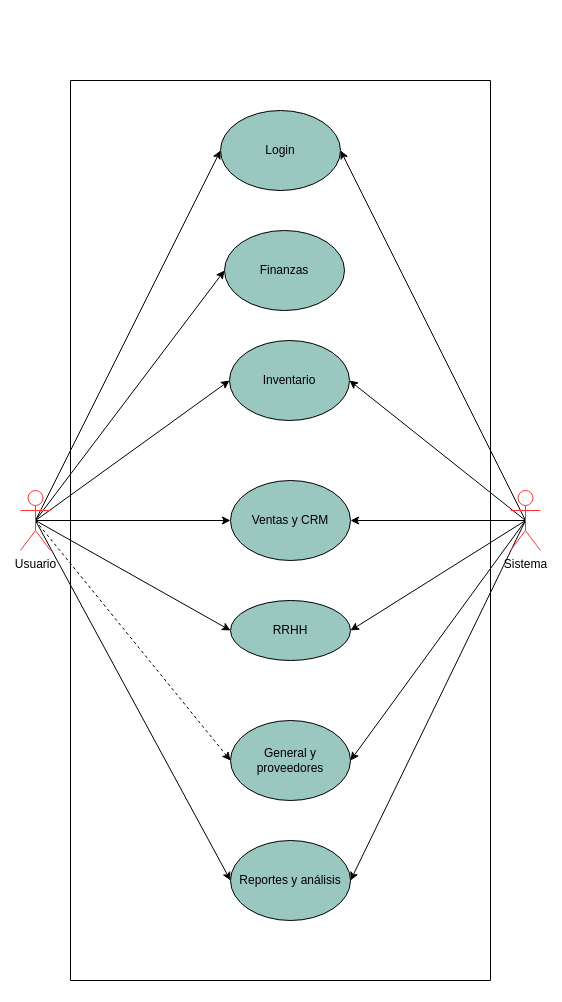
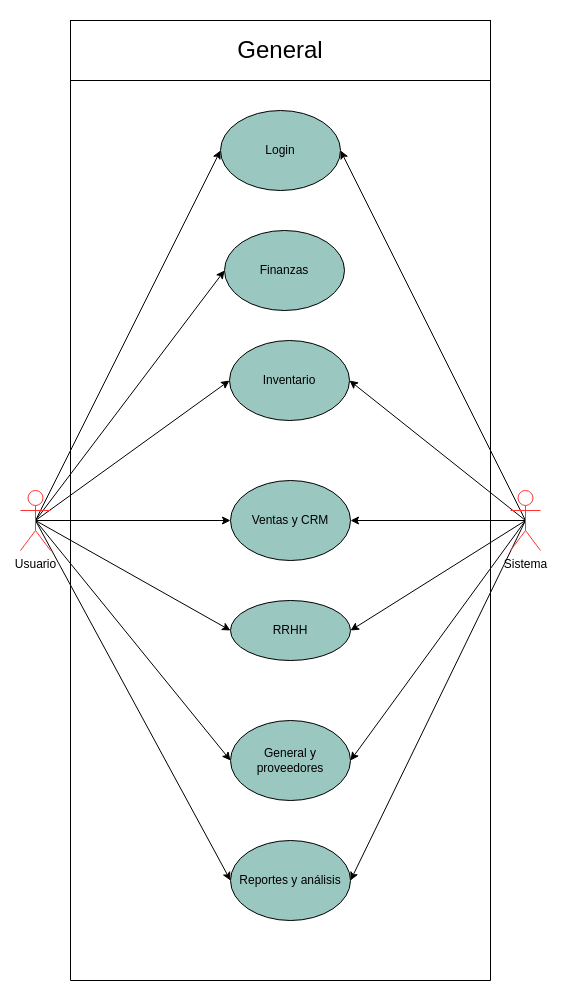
node "General": added
edge "Usuario" -> "General y proveedores": style dashed -> solid
